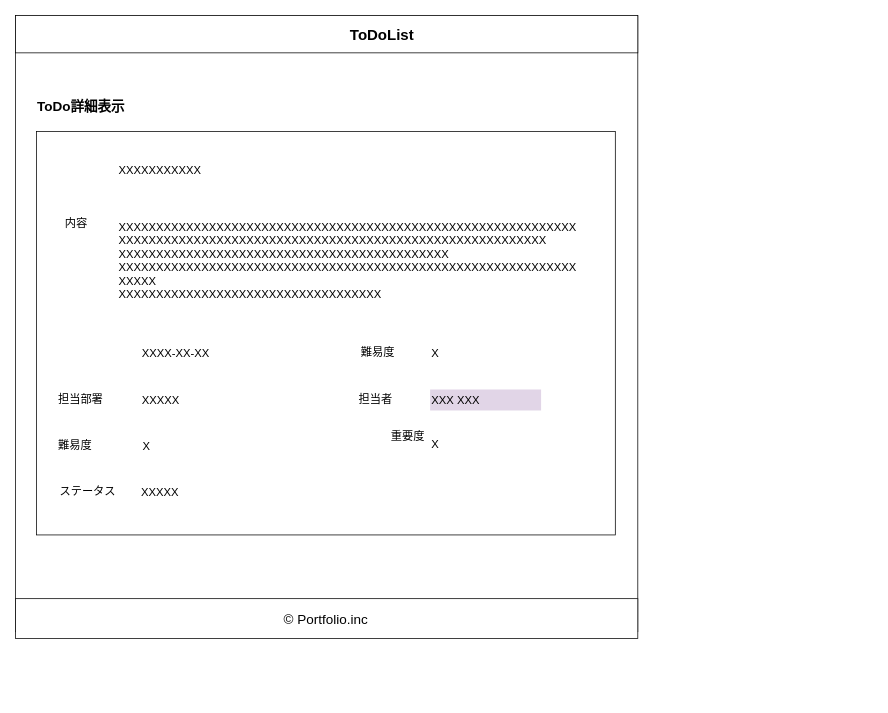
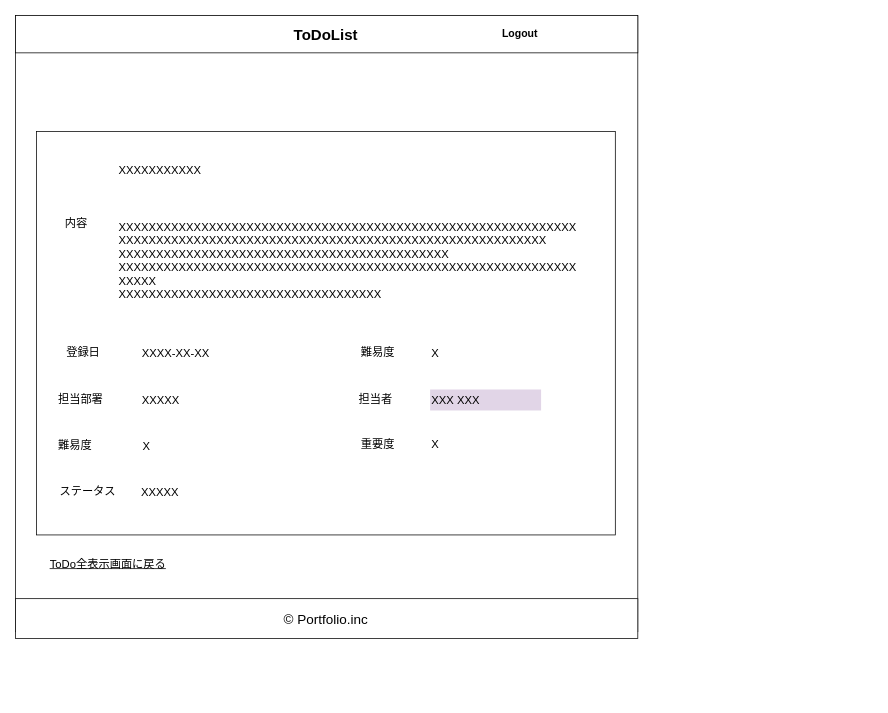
node "ToDoList": moved (382, 34) -> (326, 34)
node "Logout": added
node "ToDo詳細表示": removed
node "登録日": added
node "重要度": moved (408, 436) -> (378, 444)
node "ToDo全表示画面に戻る": added
